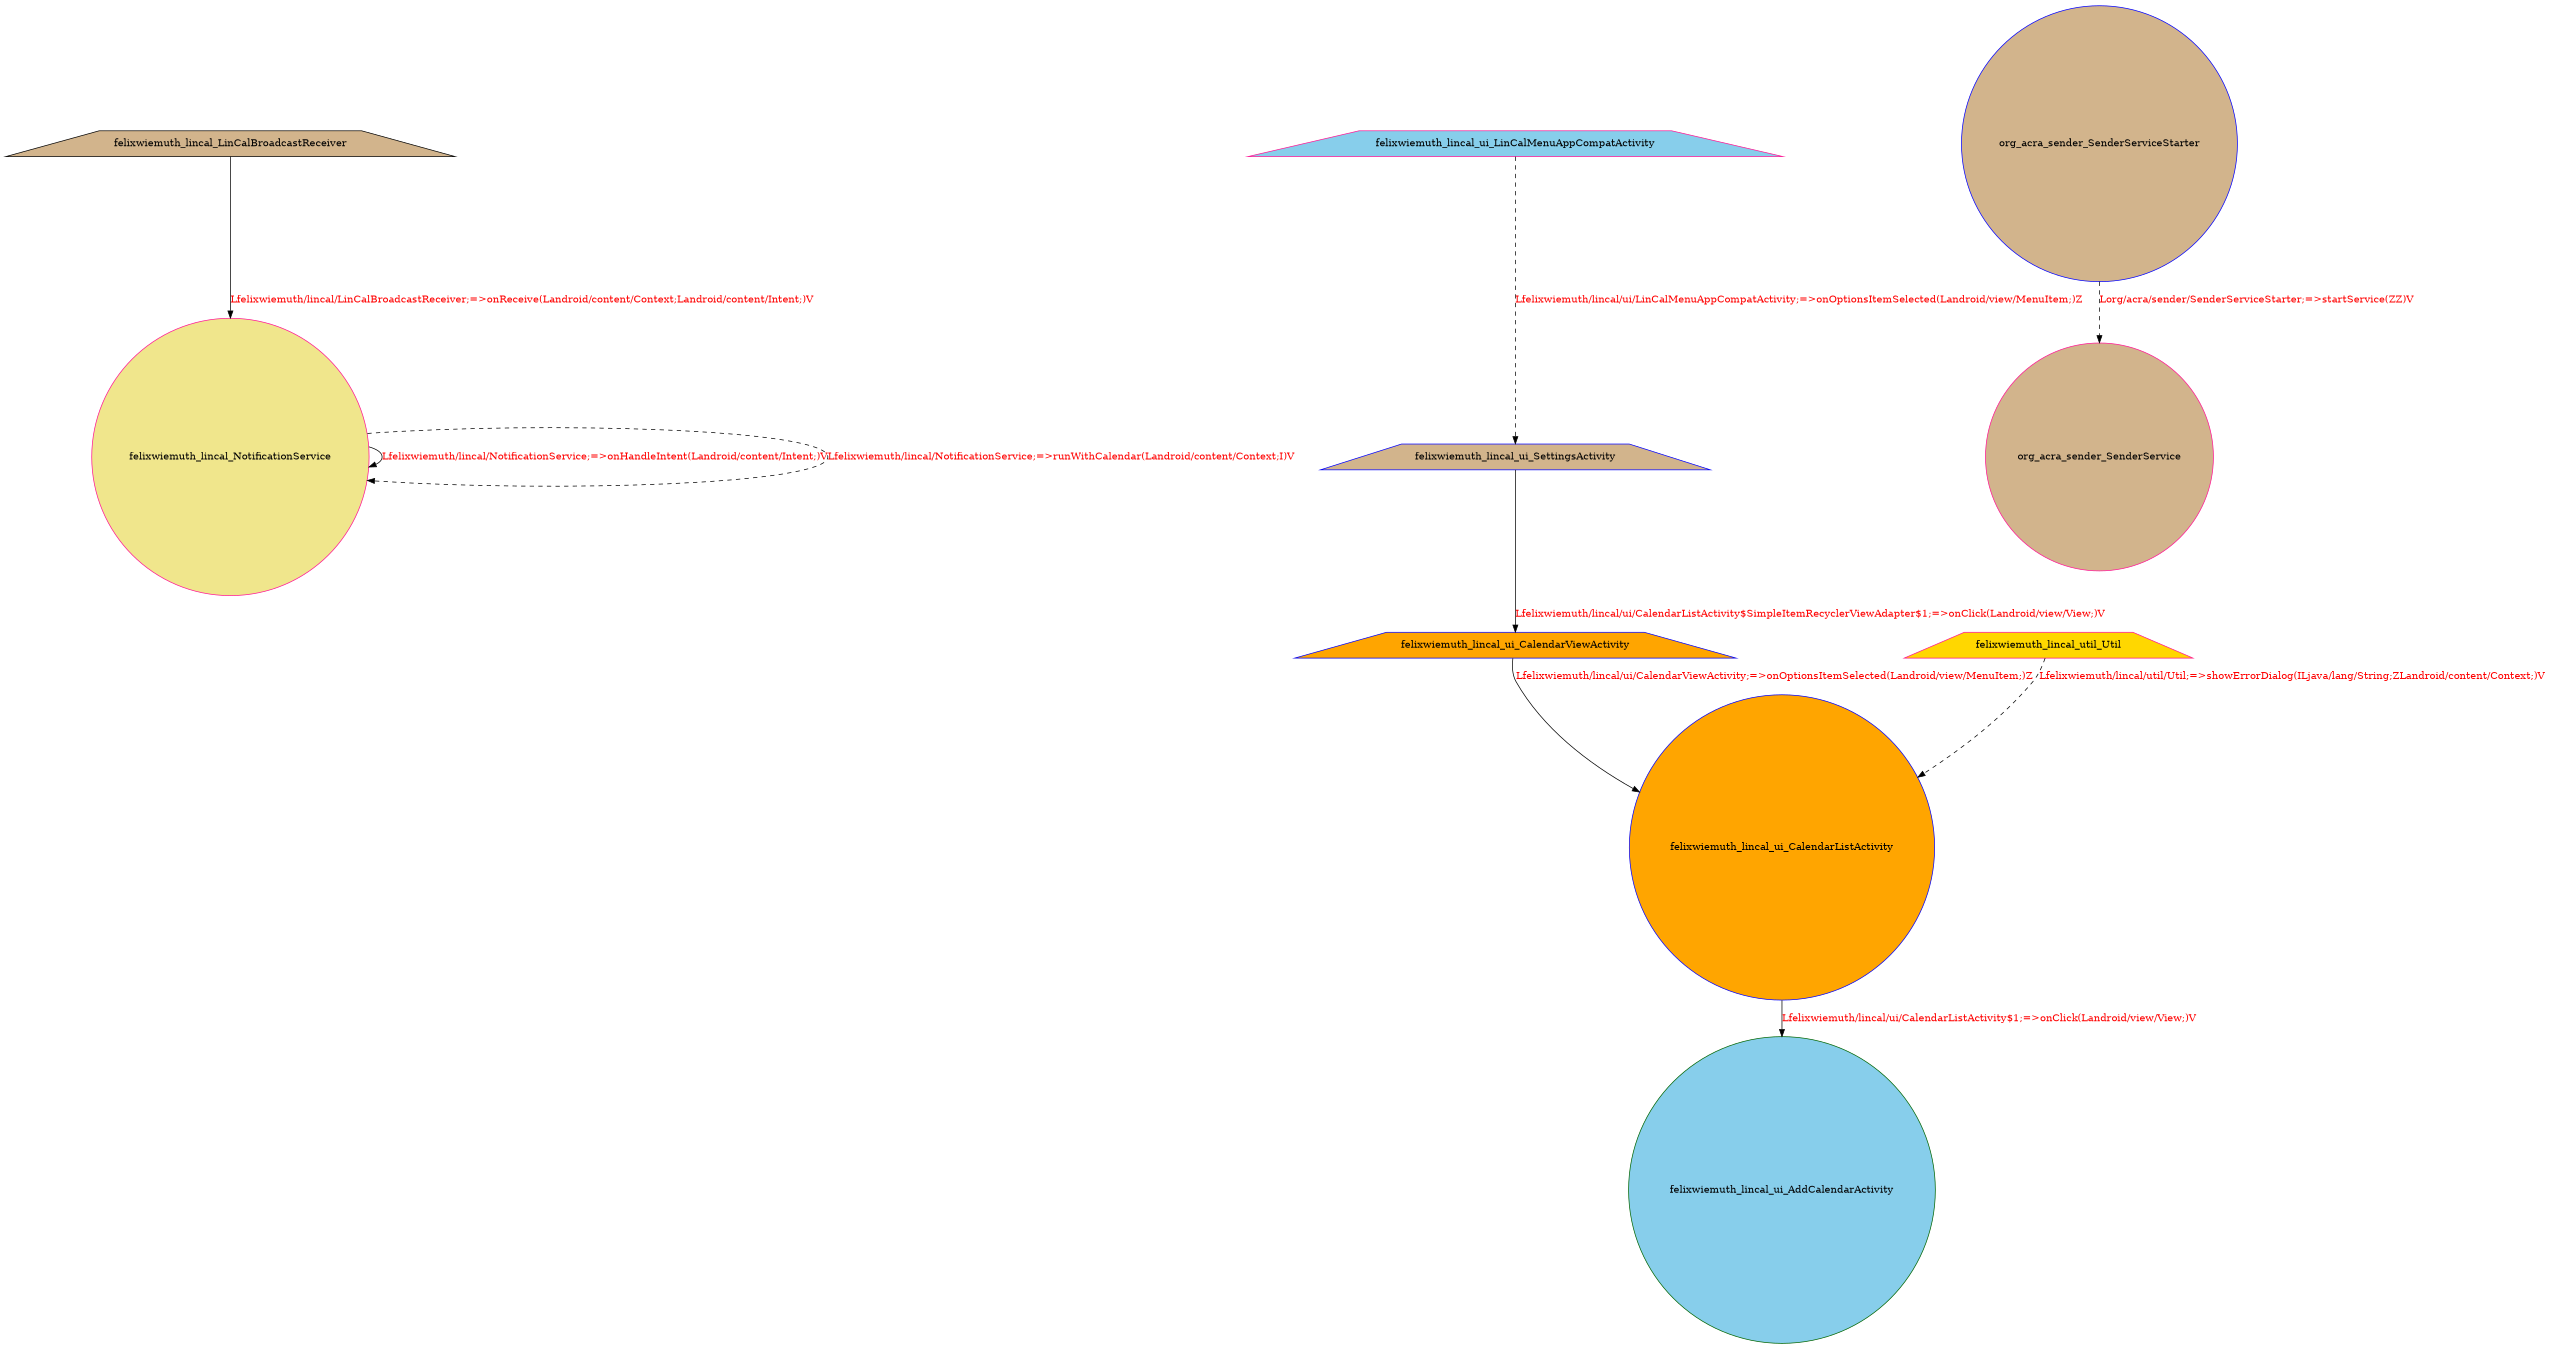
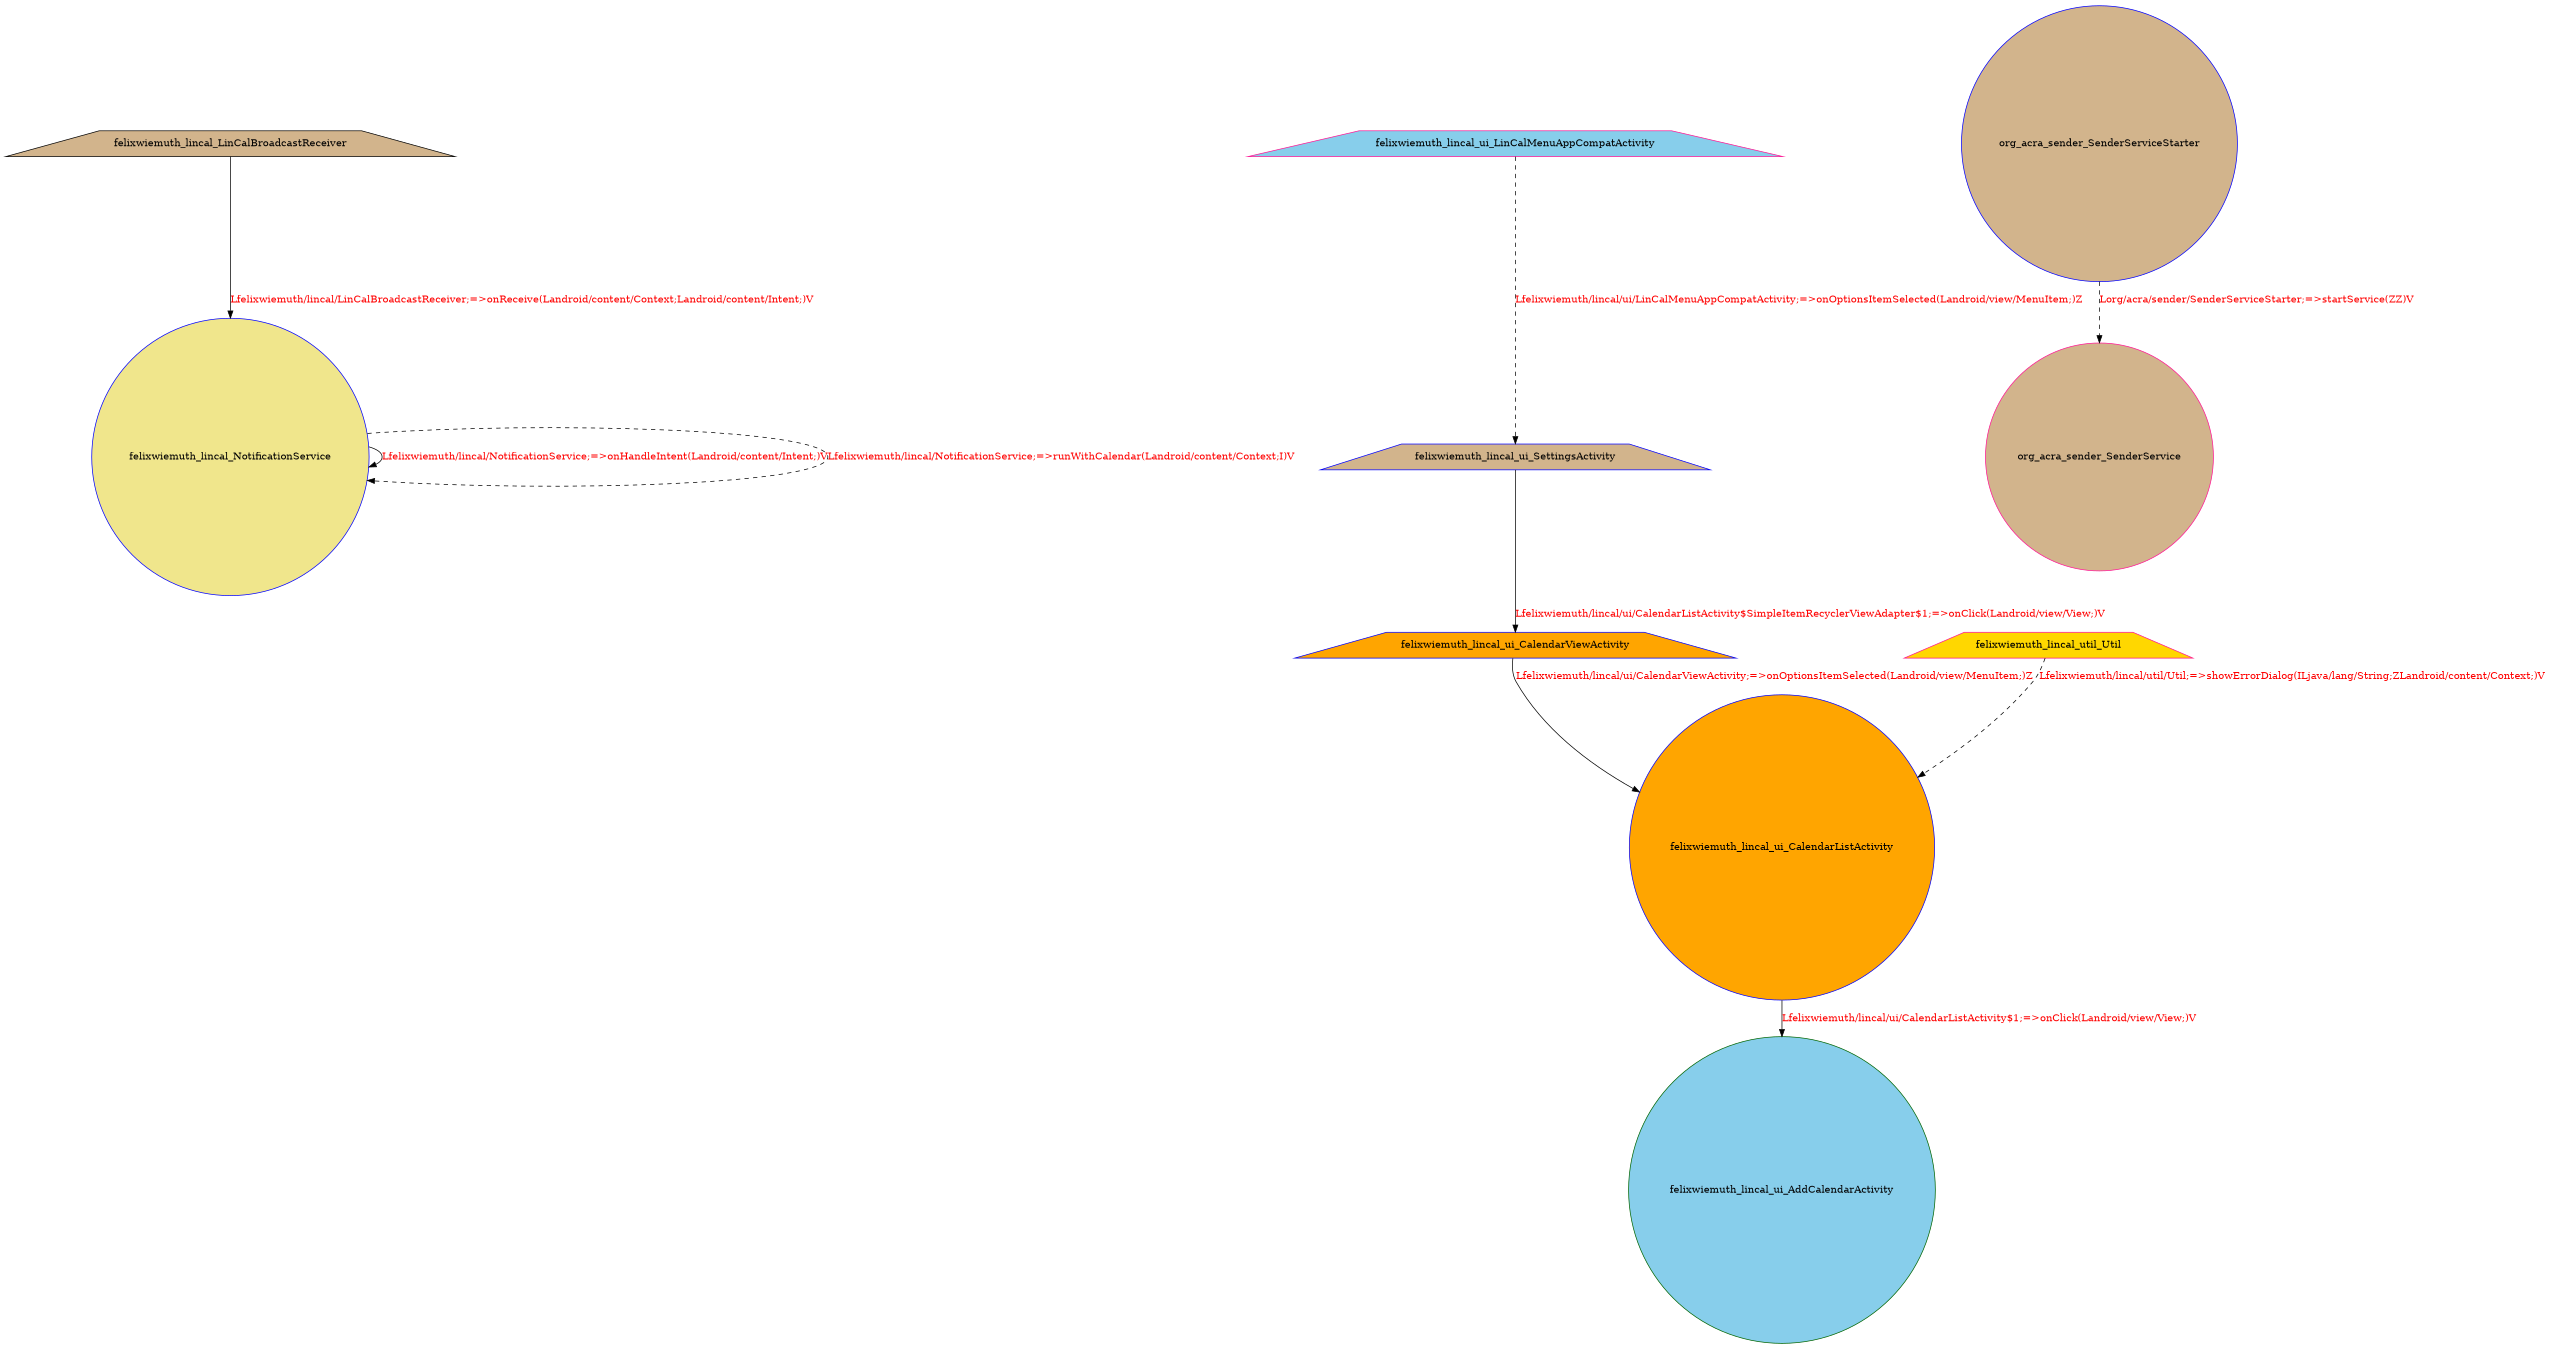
node "felixwiemuth_lincal_NotificationService": color deeppink -> blue
